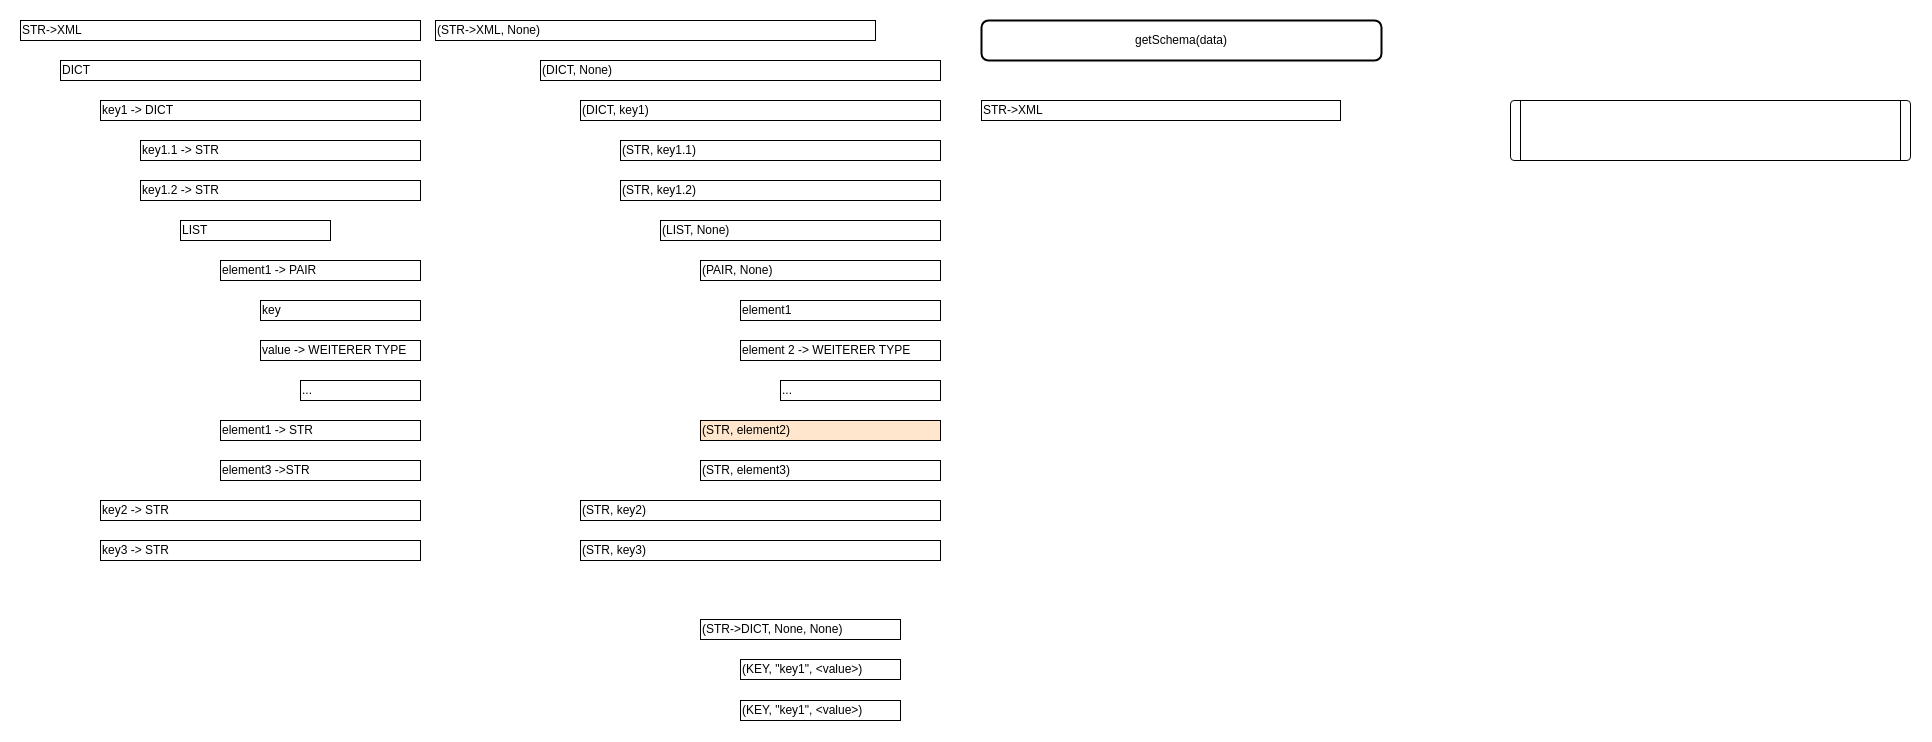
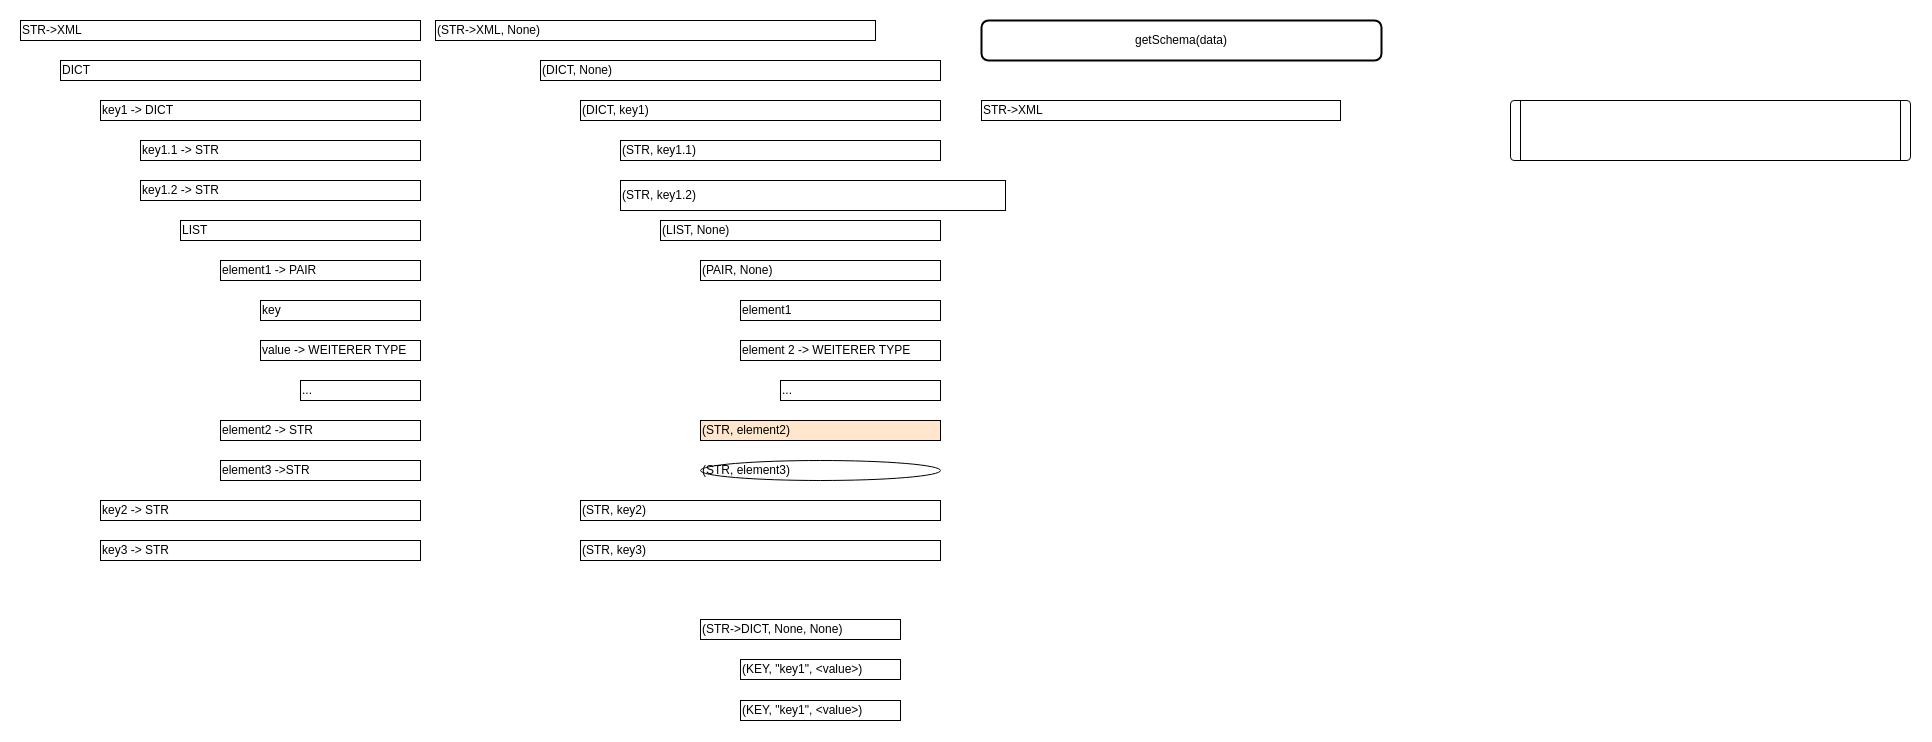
node "(STR, key1.2)": size 320x20 -> 385x30
node "LIST": size 150x20 -> 240x20
node "element1 -> STR": label "element1 -> STR" -> "element2 -> STR"
node "(STR, element3)": shape rectangle -> ellipse
